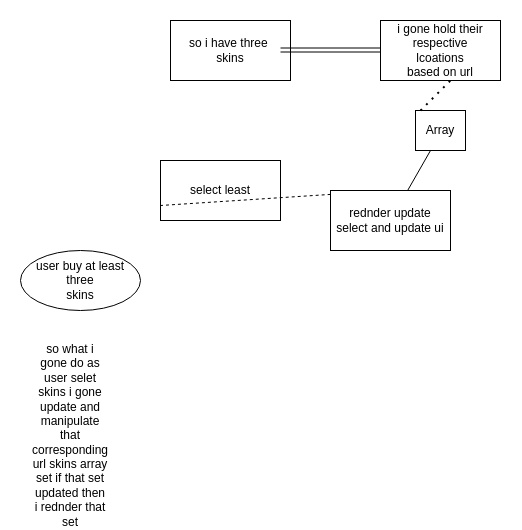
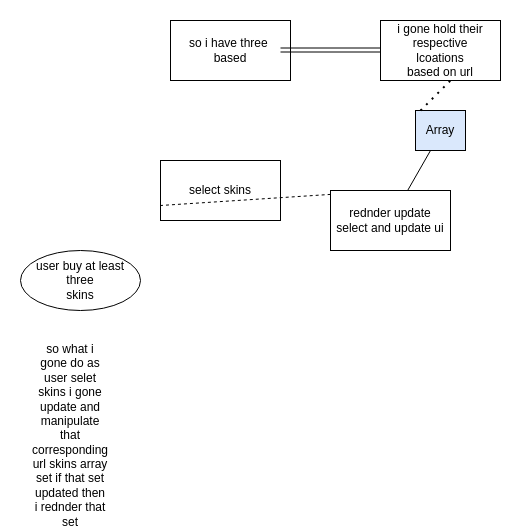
node "so i have three skins": label "so i have three skins" -> "so i have three based"
node "Array": fillcolor #ffffff -> #dae8fc
node "select least": label "select least" -> "select skins"
